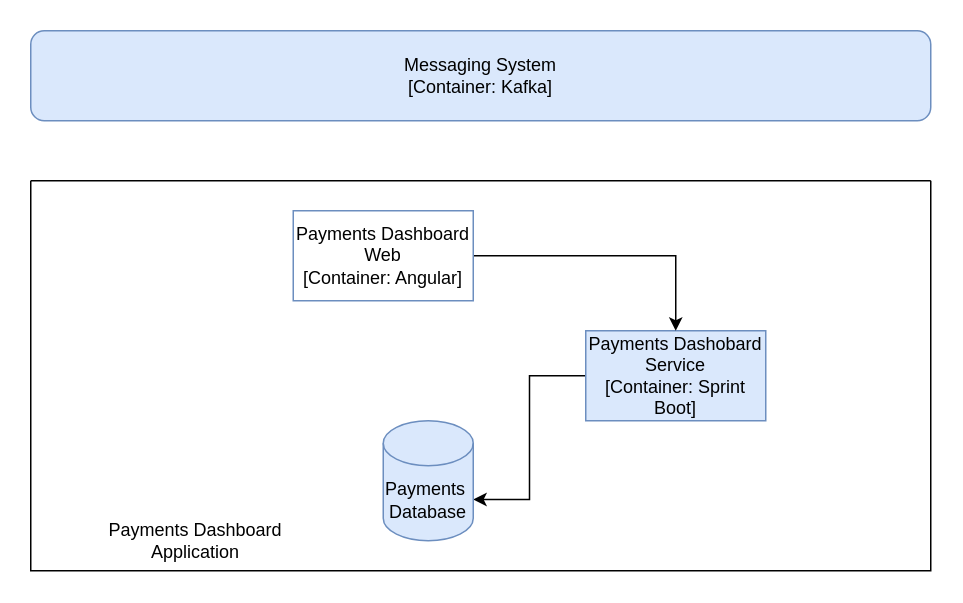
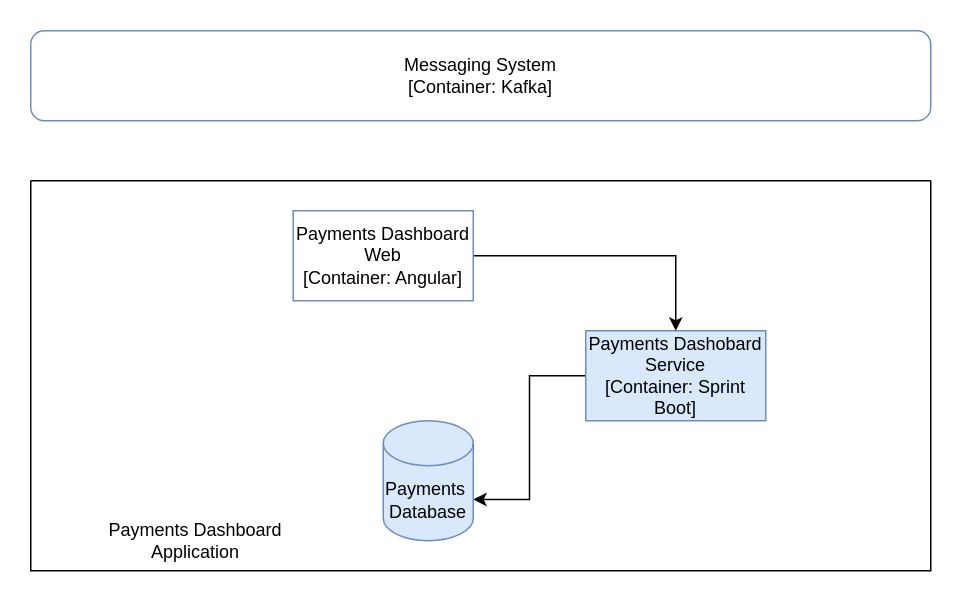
node "Messaging System [Container: Kafka]": fillcolor #dae8fc -> #ffffff
